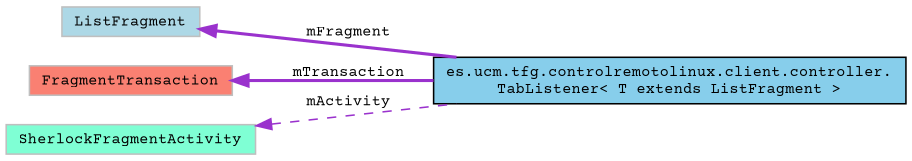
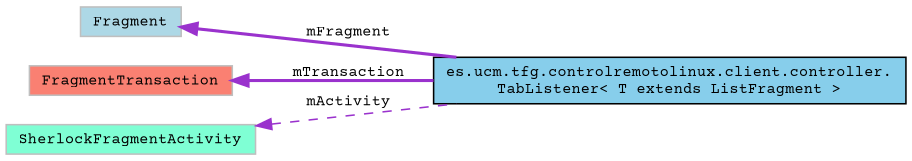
node "ListFragment": label "ListFragment" -> "Fragment"
